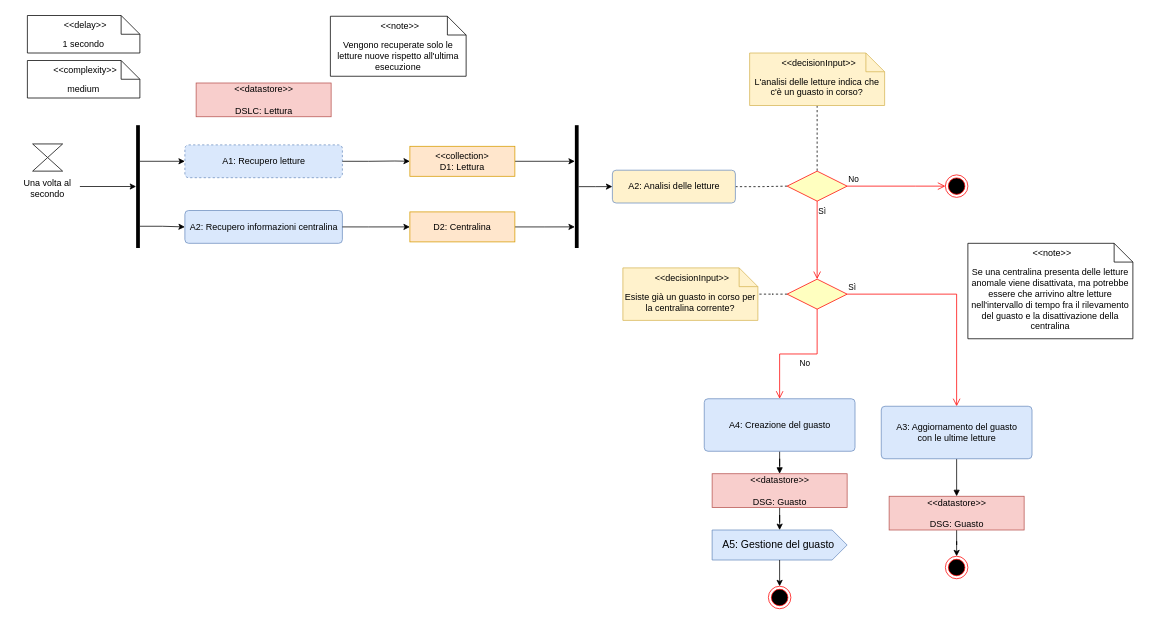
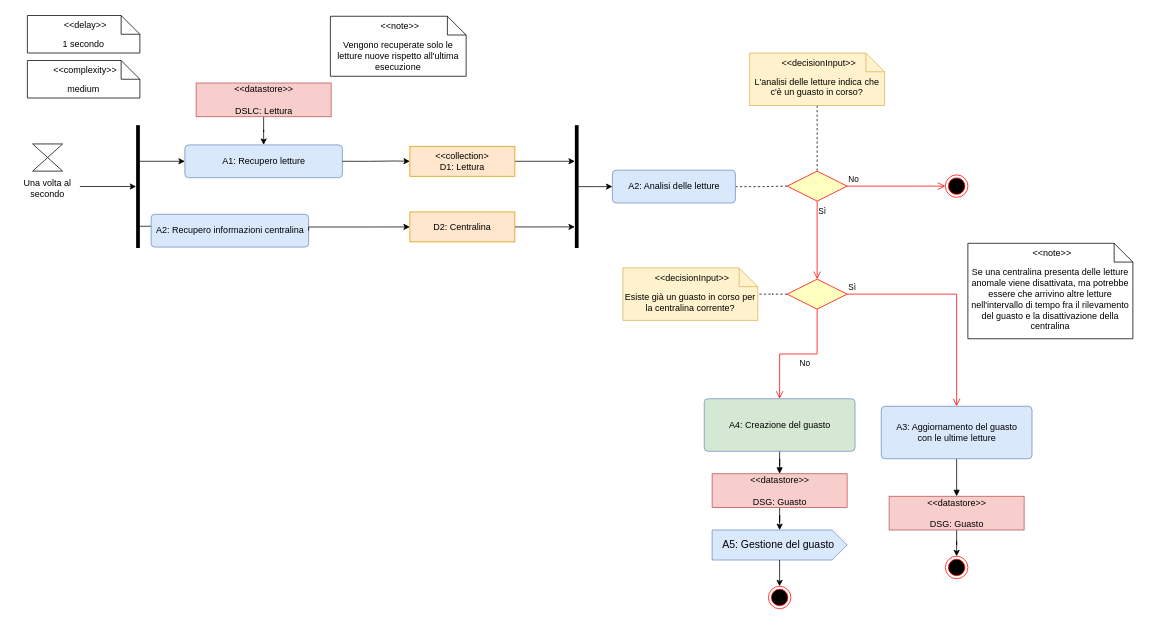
edge "<<datastore>> DSLC: Lettura" -> "A1: Recupero letture": added
node "A1: Recupero letture": style dashed -> solid
node "A2: Analisi delle letture": fillcolor #fff2cc -> #dae8fc
node "A2: Recupero informazioni centralina": moved (264, 227) -> (230, 231)
node "A4: Creazione del guasto": fillcolor #dae8fc -> #d5e8d4
